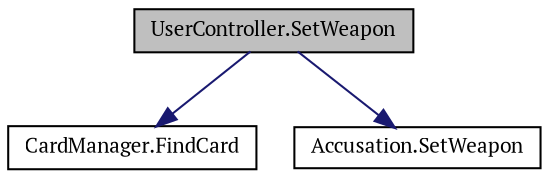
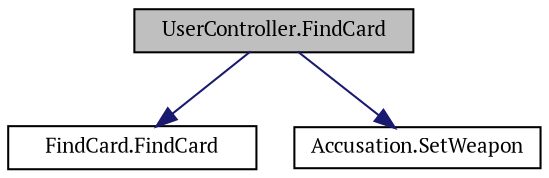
node "UserController.SetWeapon": label "UserController.SetWeapon" -> "UserController.FindCard"
node "CardManager.FindCard": label "CardManager.FindCard" -> "FindCard.FindCard"
